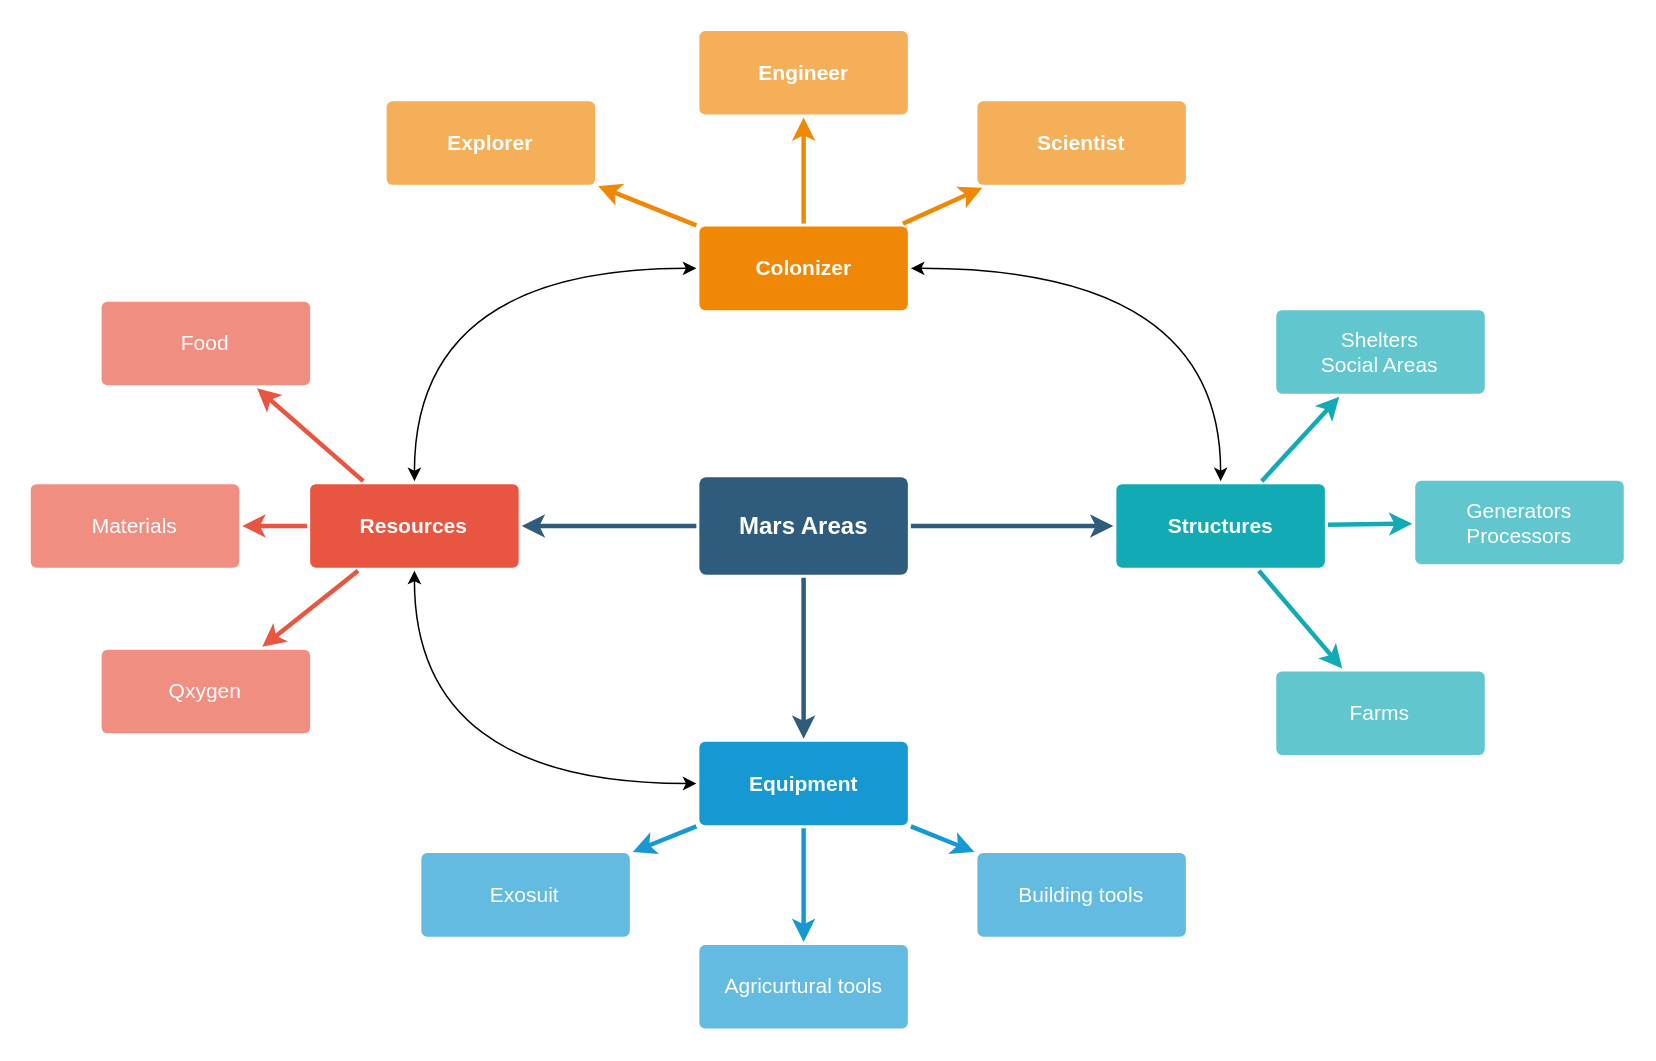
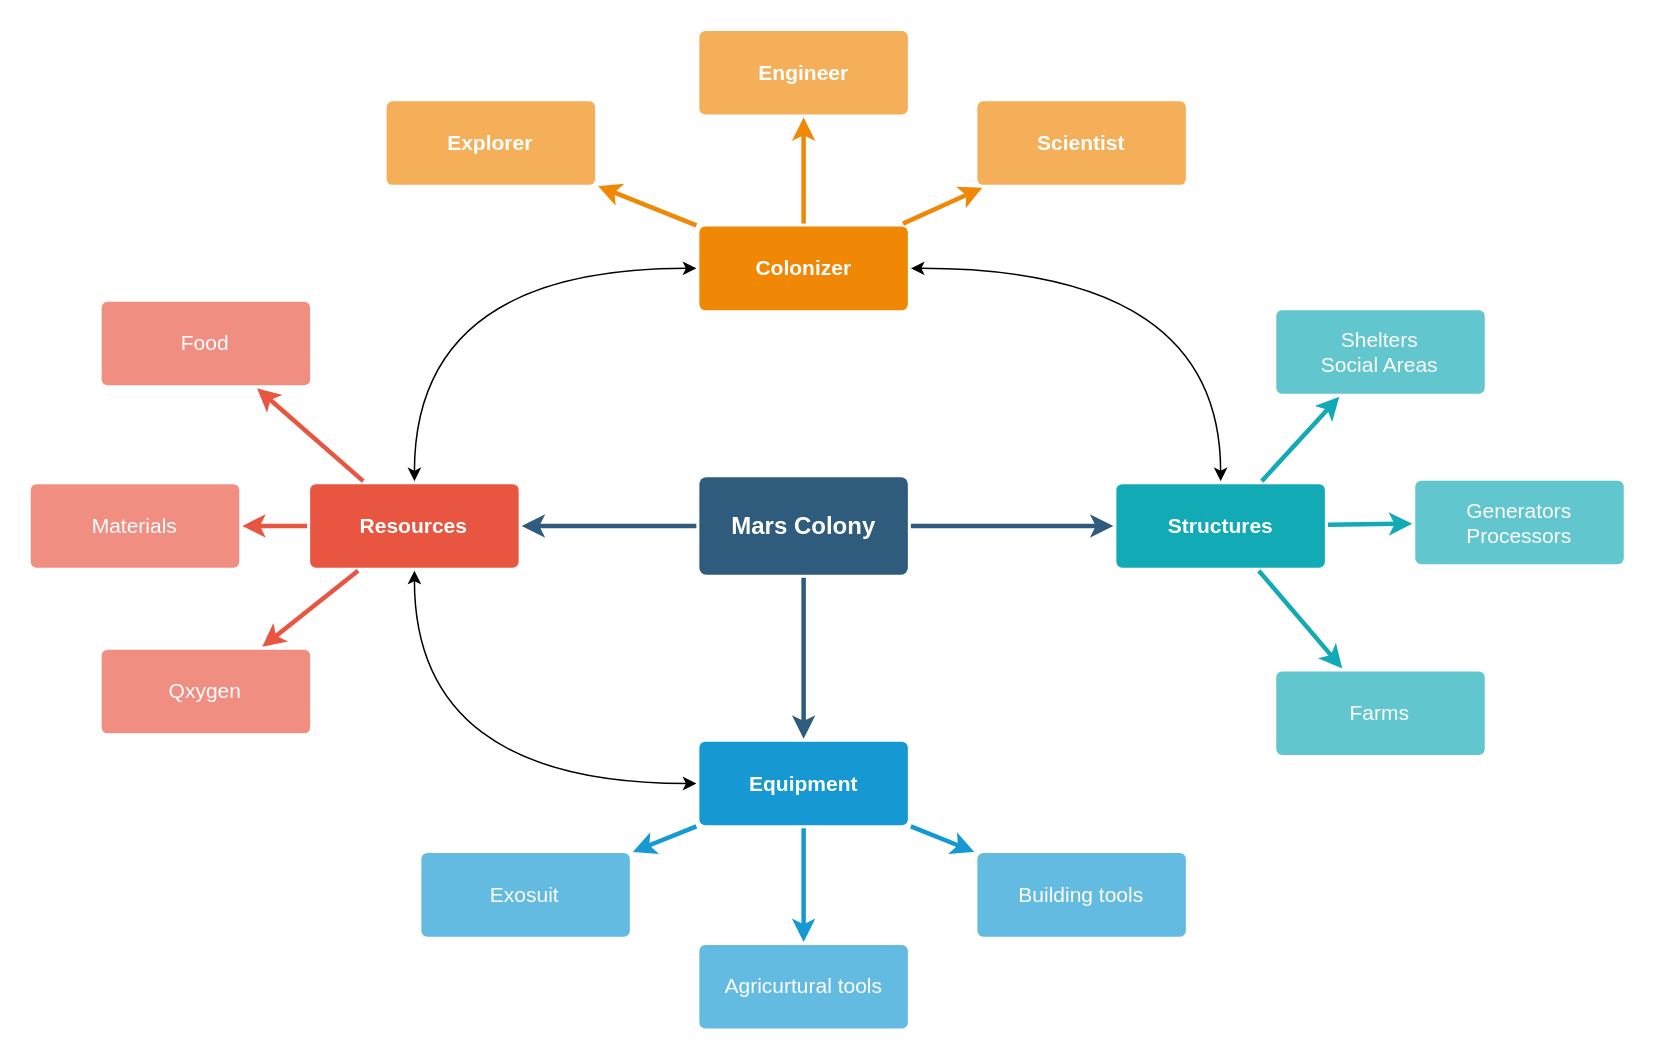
node "Mars Areas": label "Mars Areas" -> "Mars Colony"
